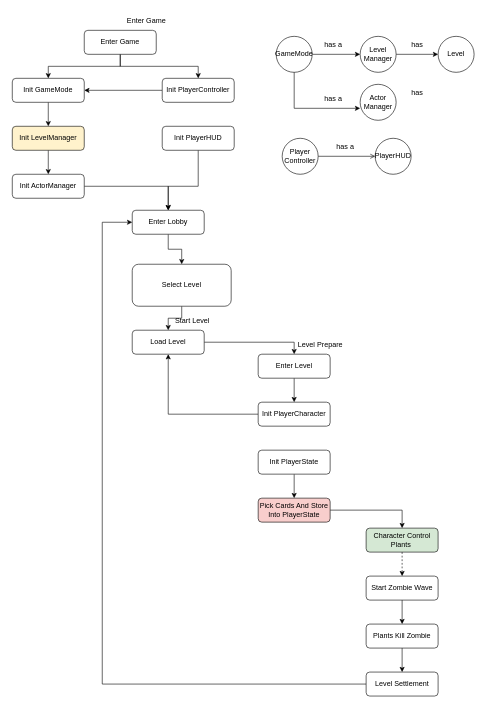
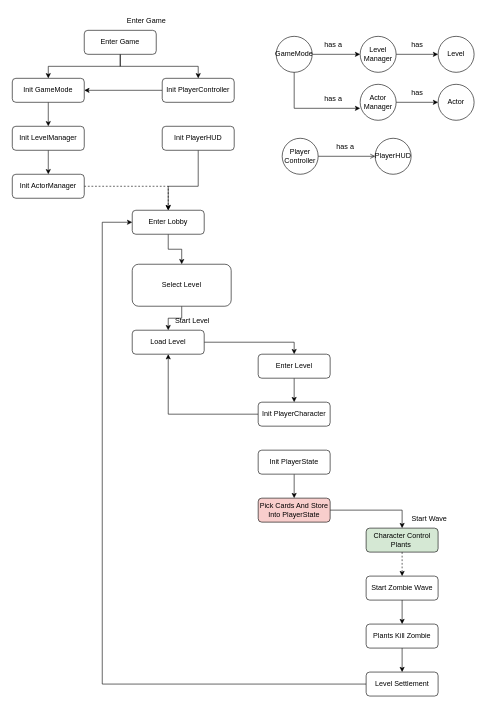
edge "Actor Manager" -> "Actor": added
node "Actor": added
node "Init LevelManager": fillcolor #fff2cc -> #ffffff
edge "Init ActorManager" -> "Enter Lobby": style solid -> dashed
node "Level Prepare": removed
node "Start Wave": added
